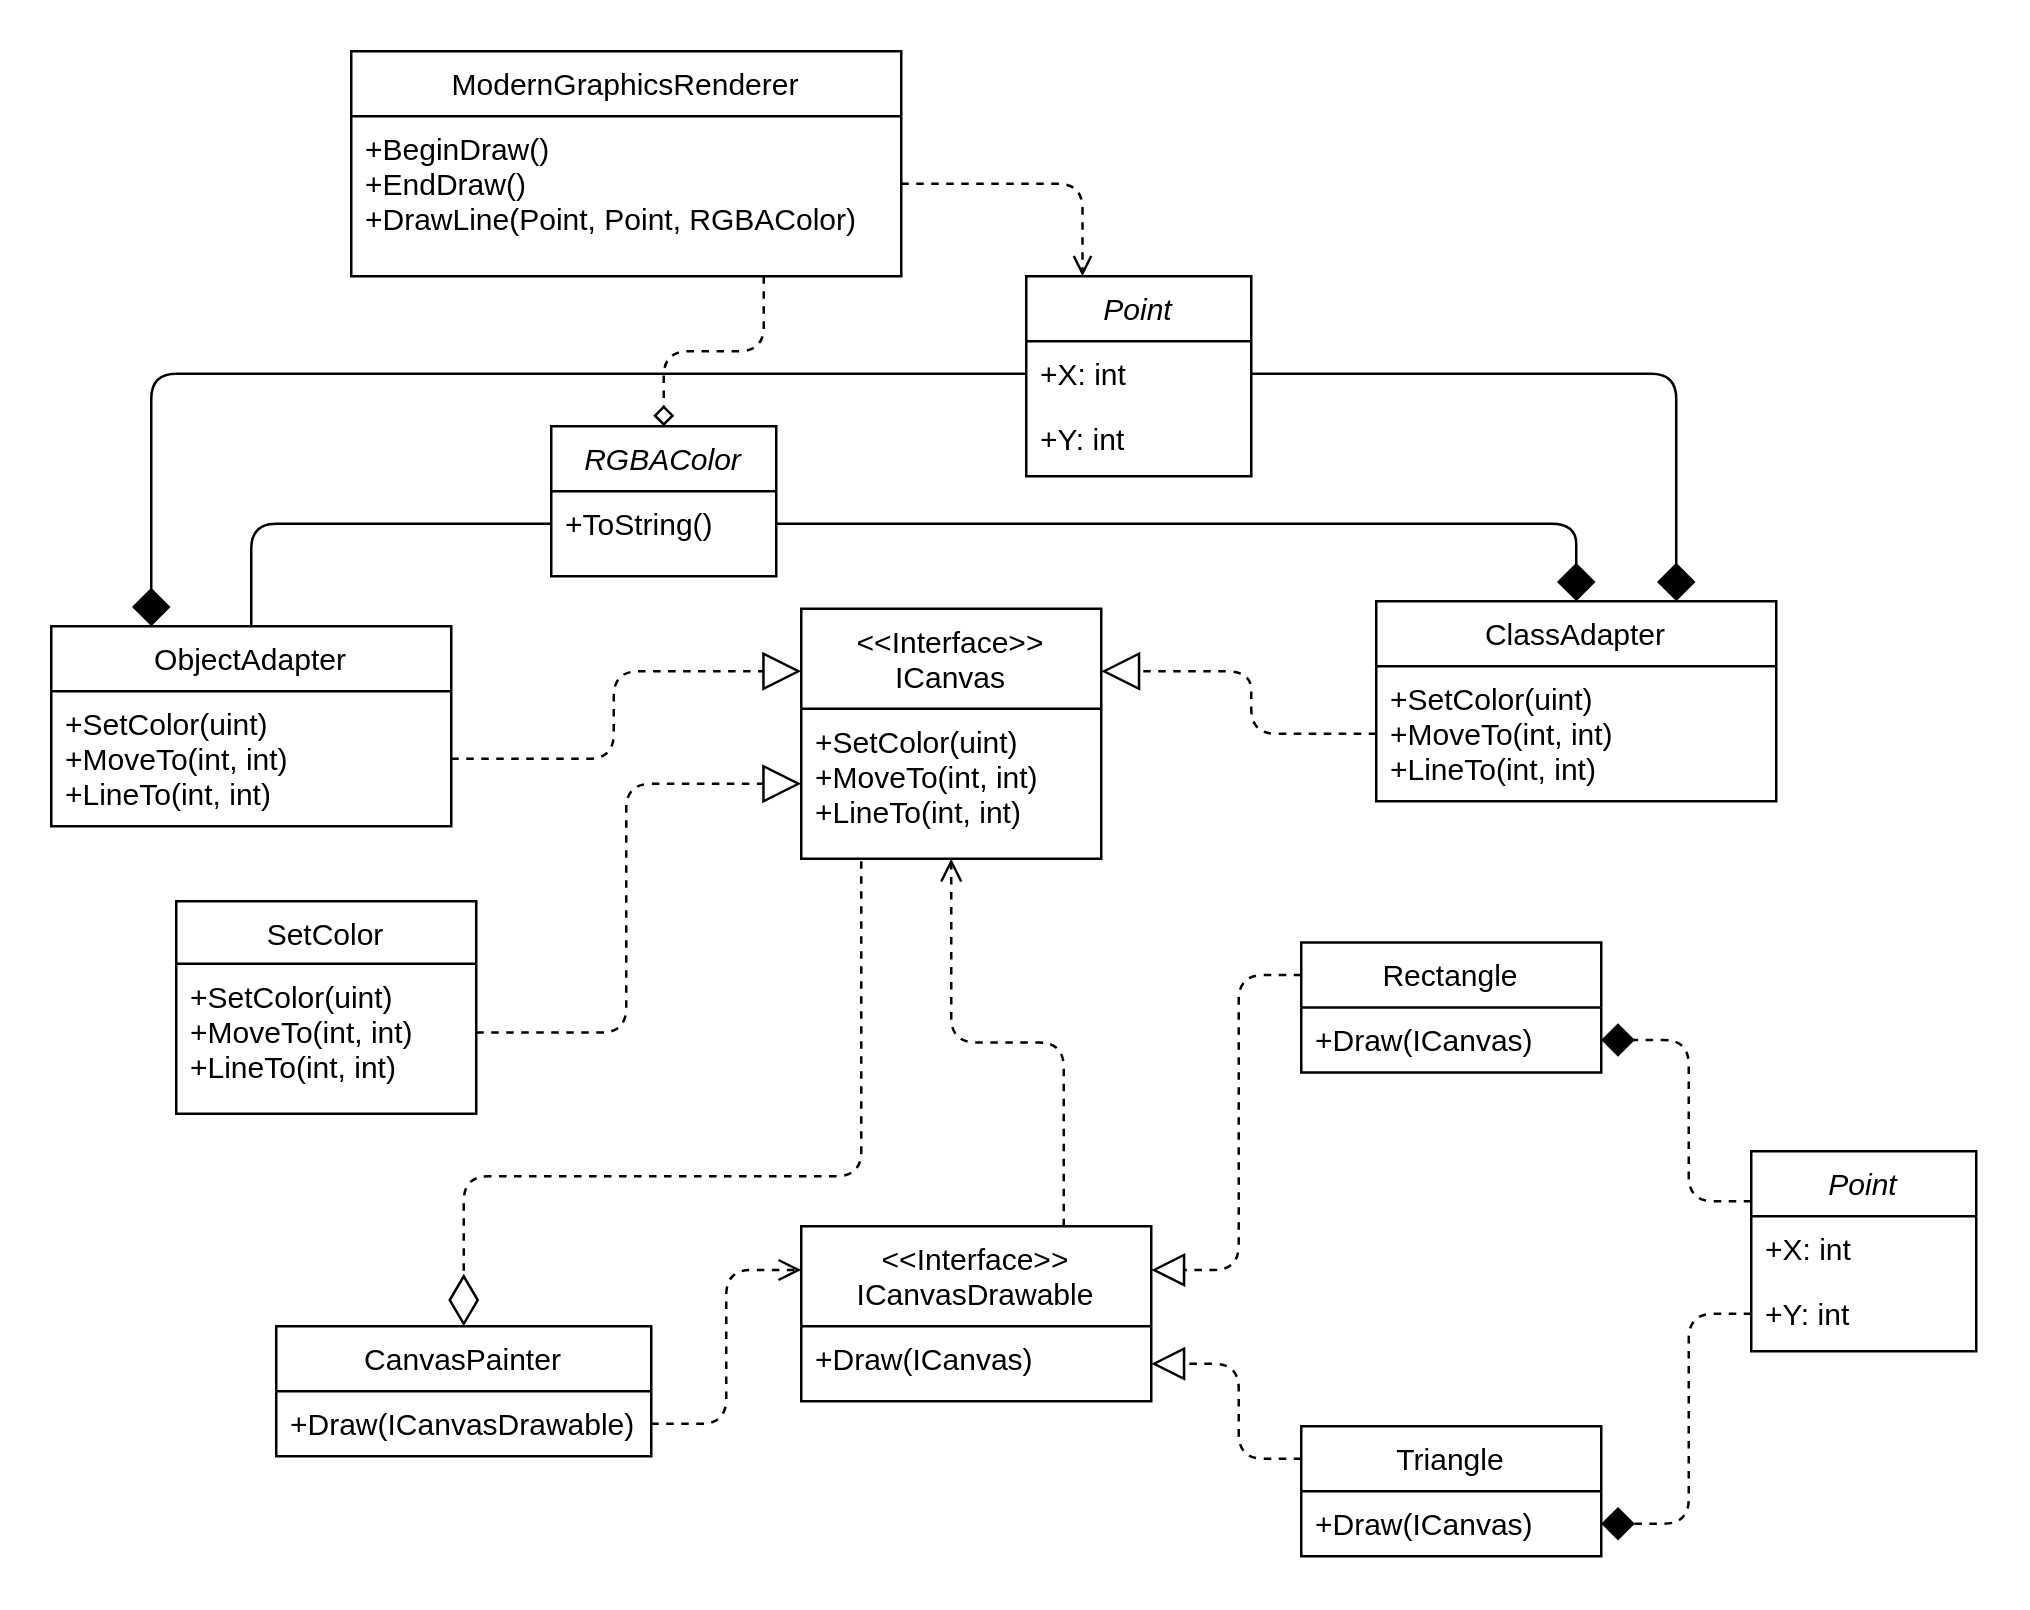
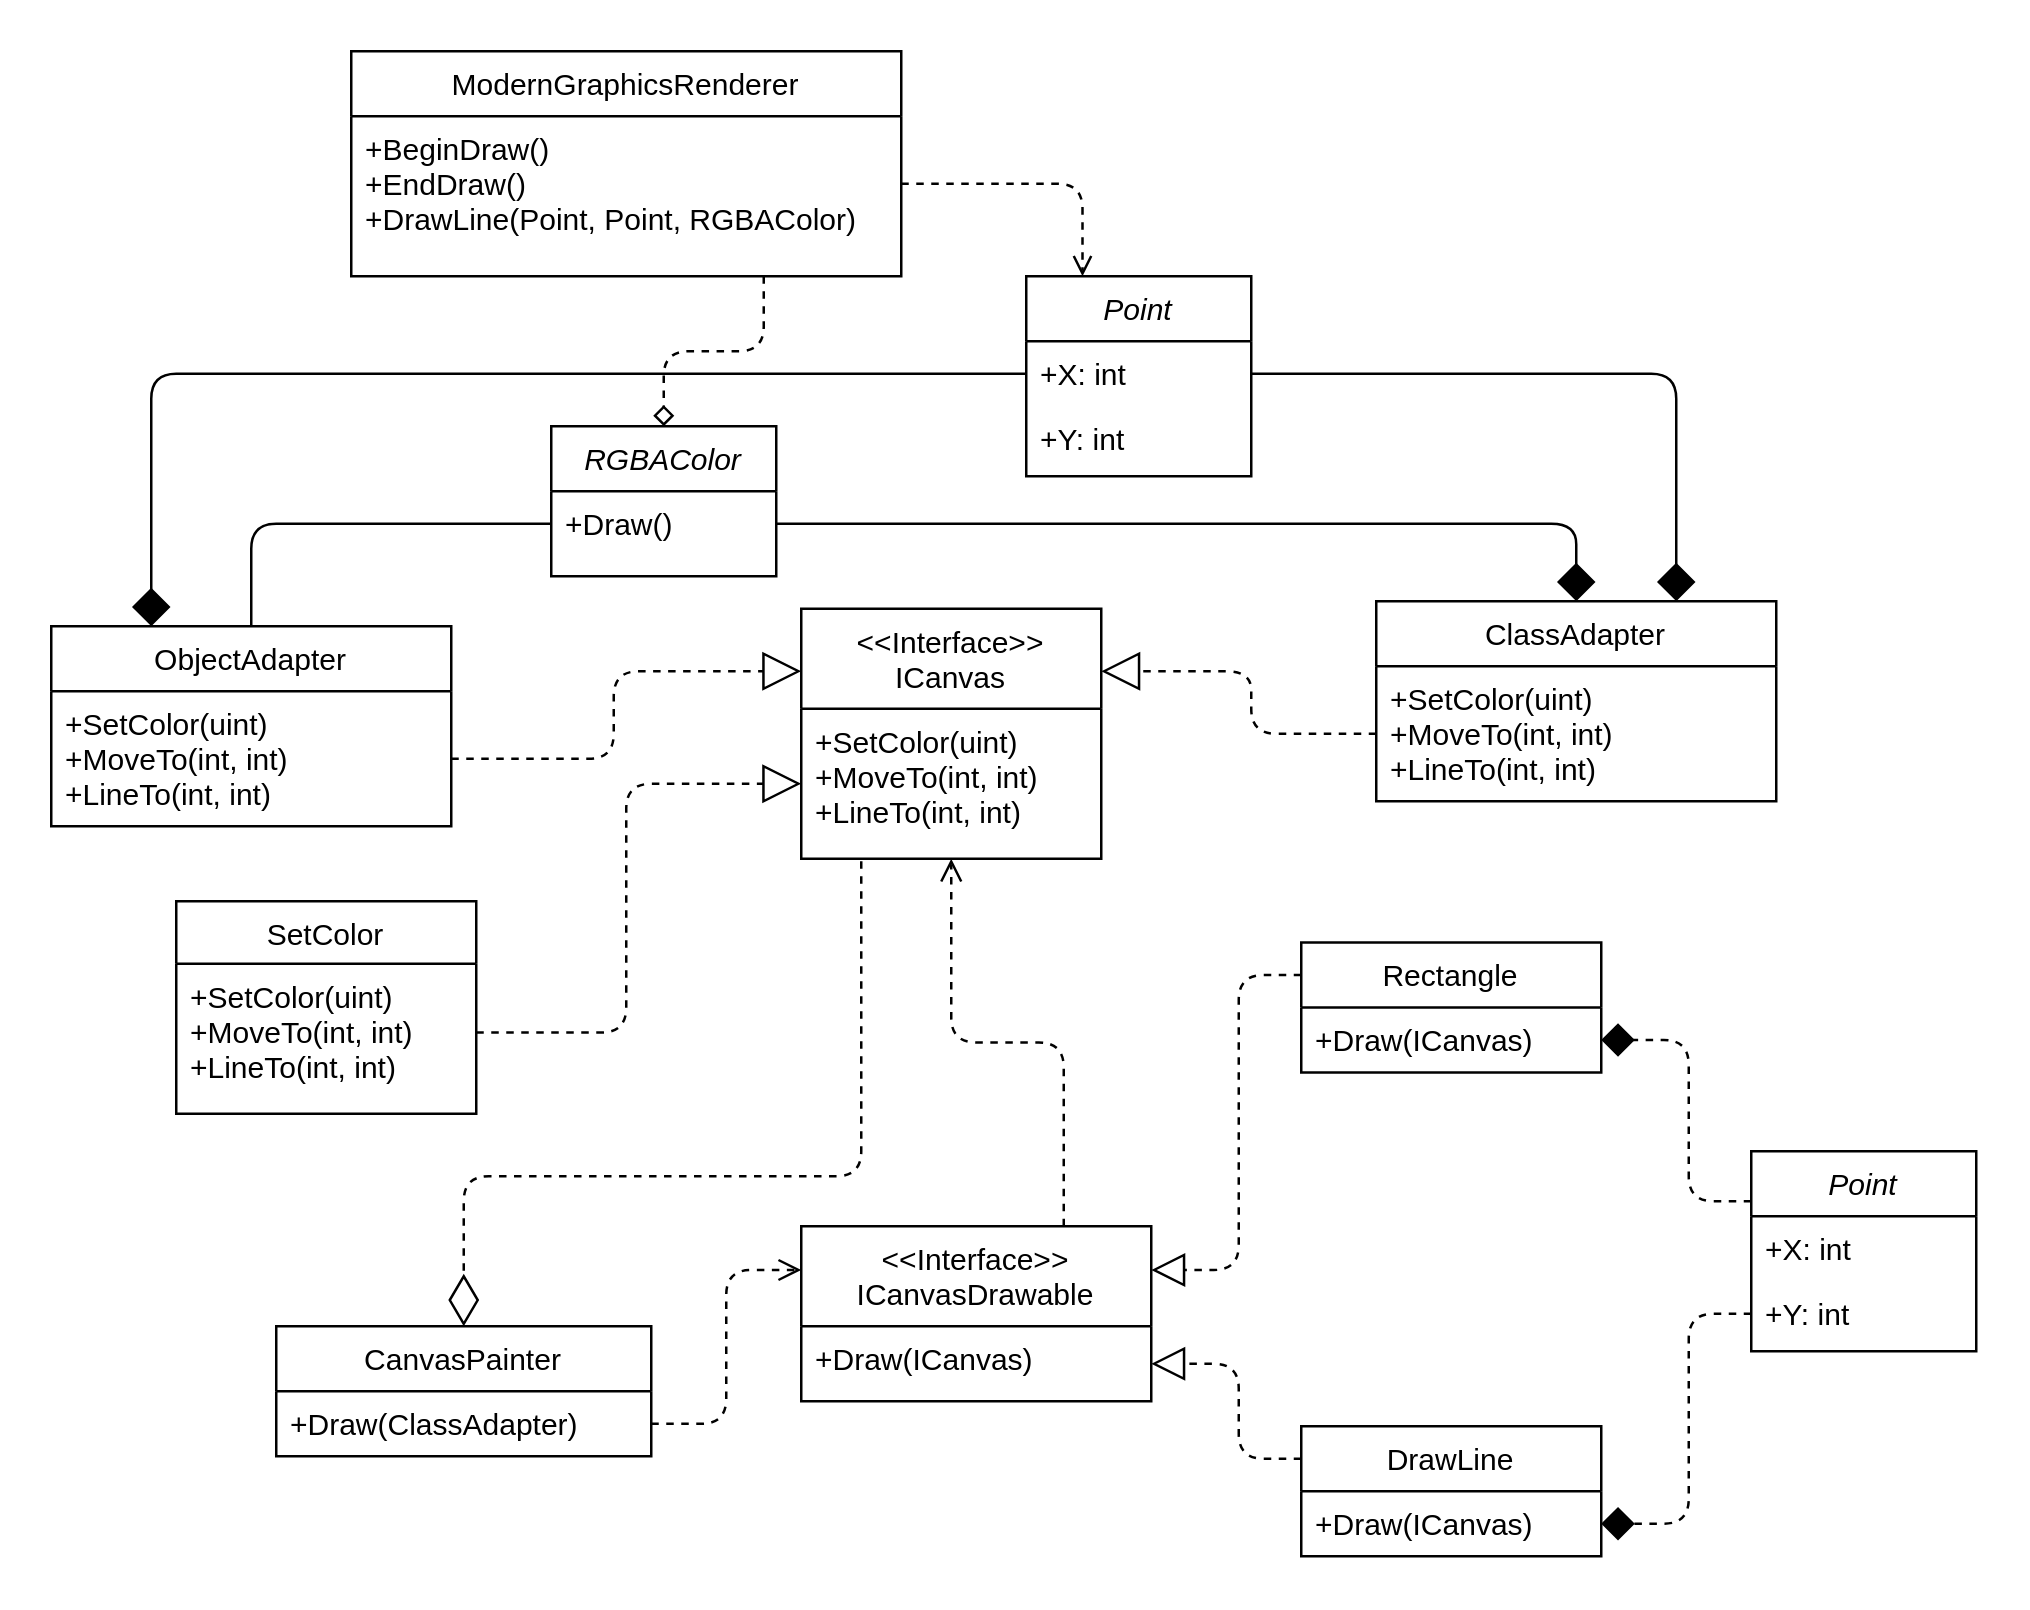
node "+ToString()": label "+ToString()" -> "+Draw()"
node "+Draw(ICanvasDrawable)": label "+Draw(ICanvasDrawable)" -> "+Draw(ClassAdapter)"
node "Triangle": label "Triangle" -> "DrawLine"
